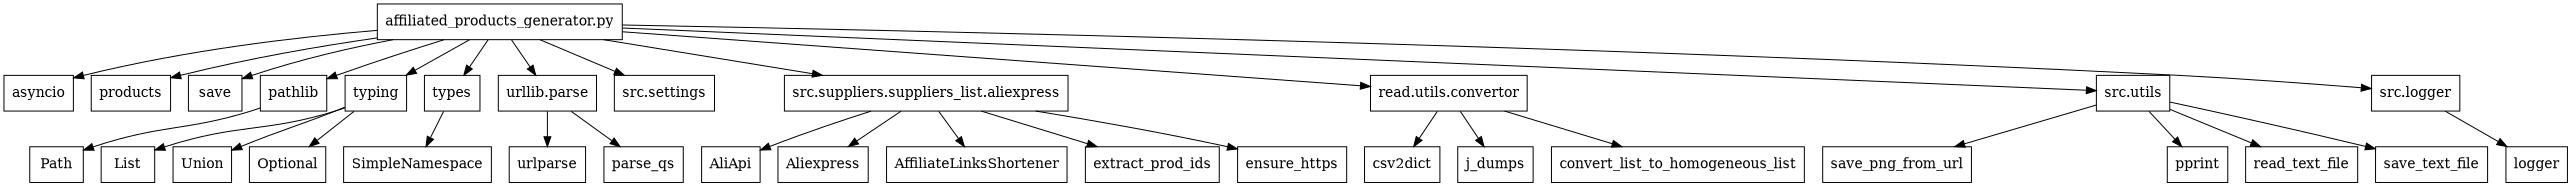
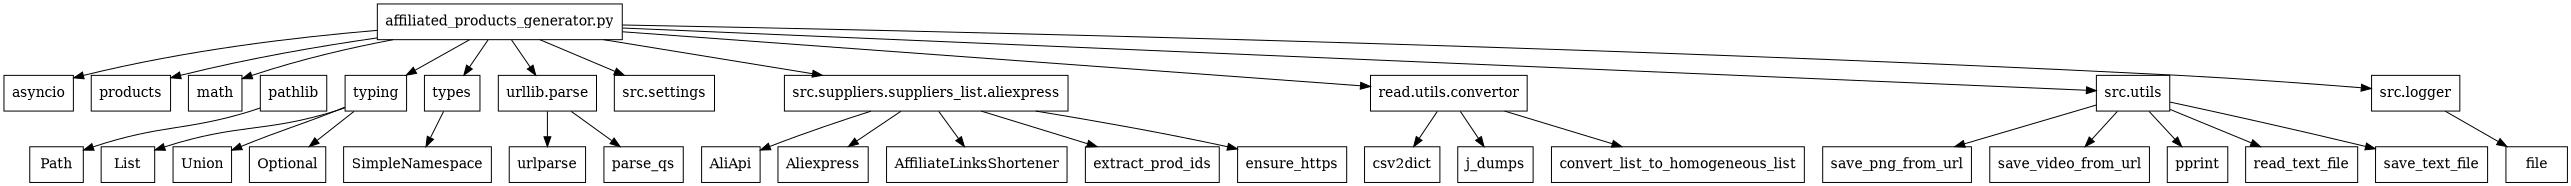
edge "affiliated_products_generator.py" -> "pathlib": removed
node "save": label "save" -> "math"
node "save_video_from_url": added
node "logger": label "logger" -> "file"
